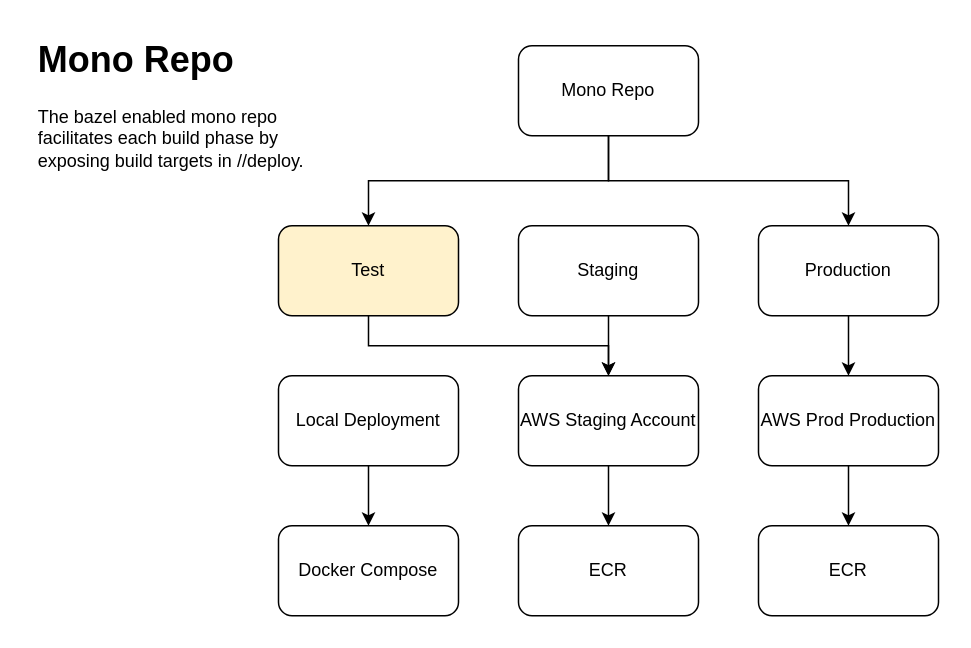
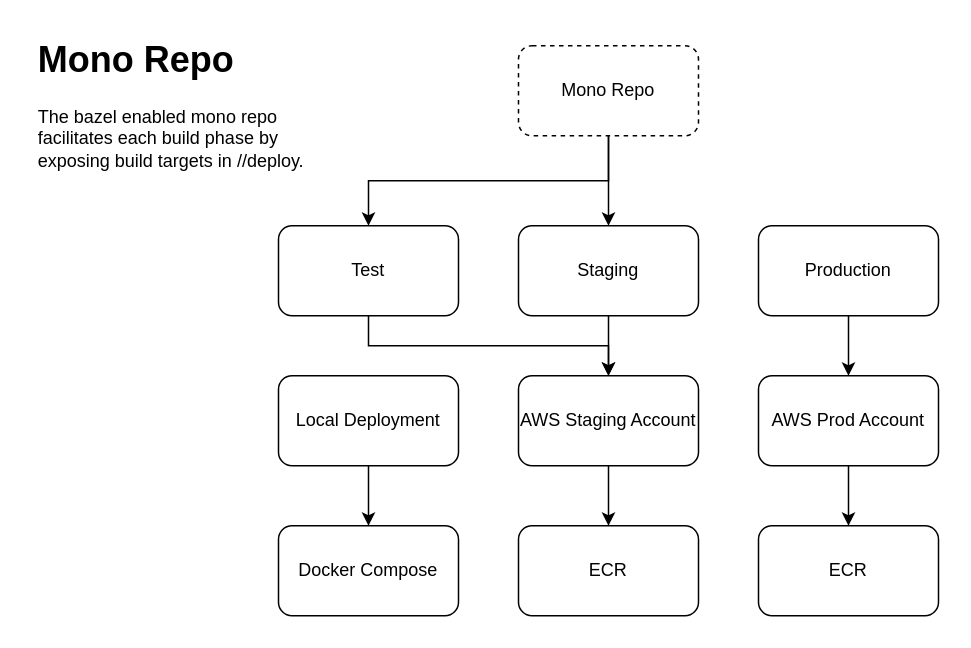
node "Mono Repo": style solid -> dashed
edge "Mono Repo" -> "Production": now "Mono Repo" -> "Staging"
node "Test": fillcolor #fff2cc -> #ffffff
node "AWS Prod Production": label "AWS Prod Production" -> "AWS Prod Account"
